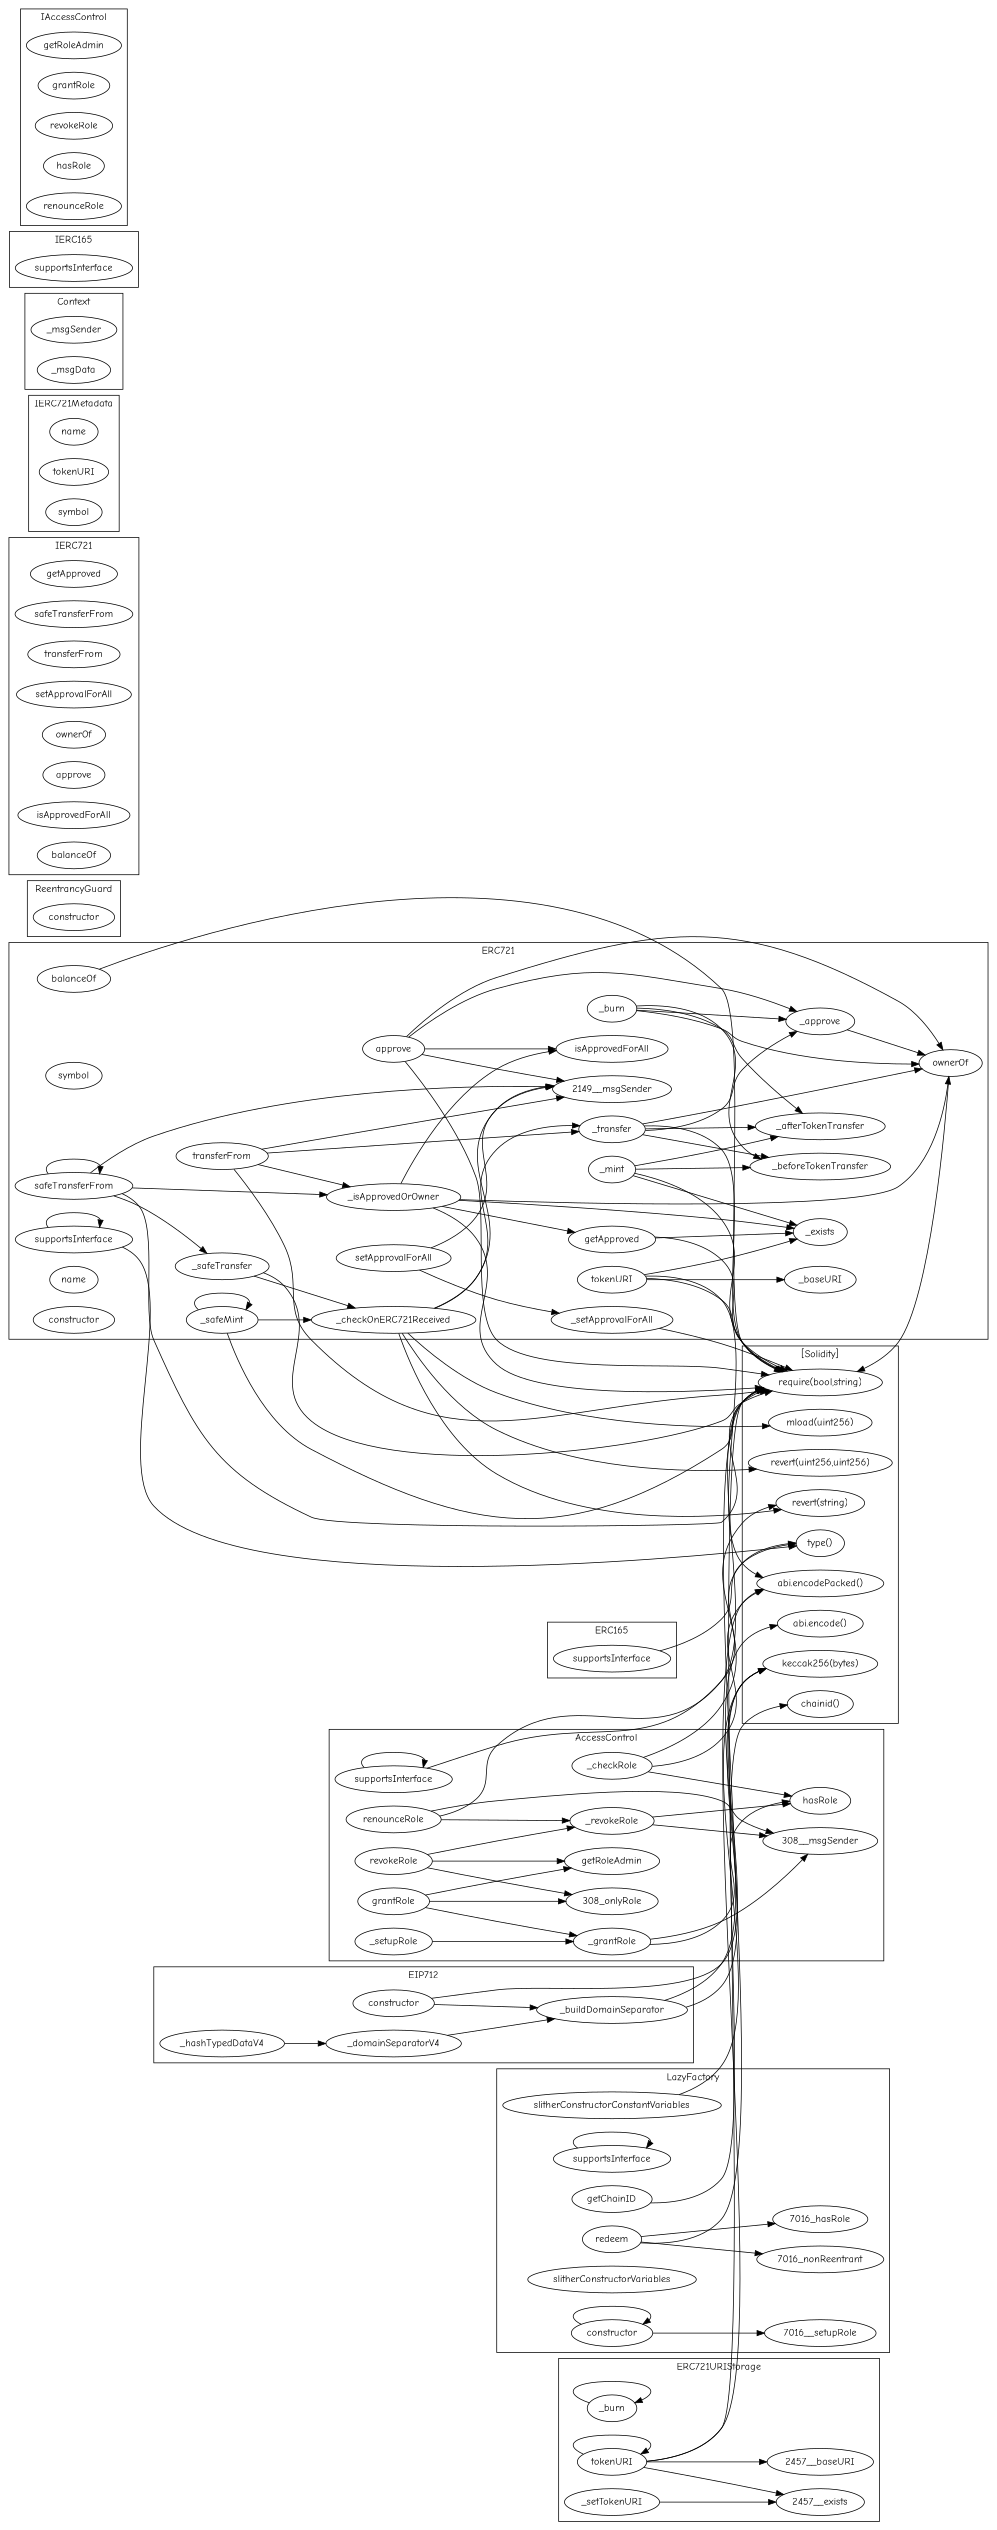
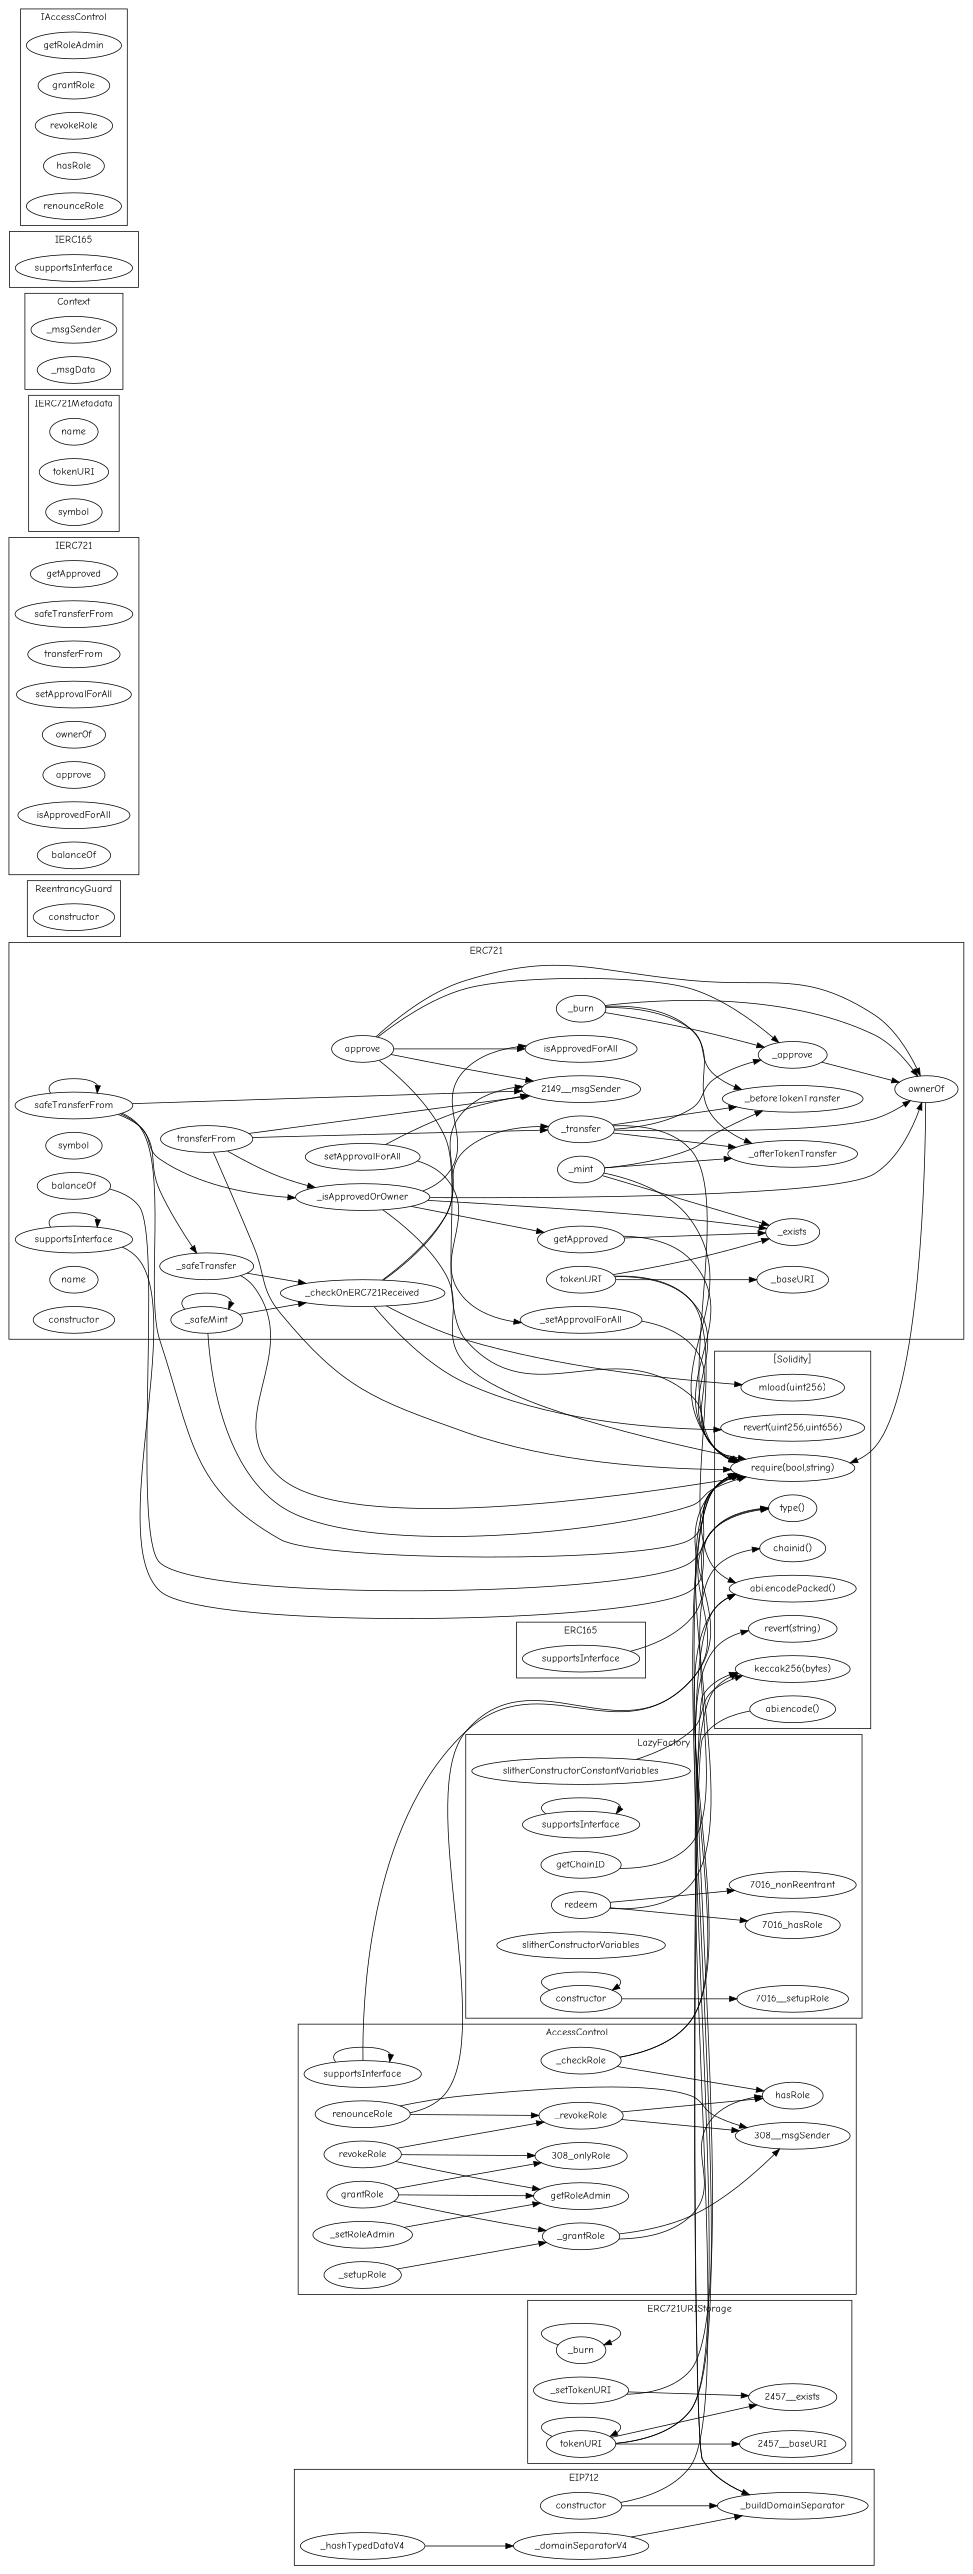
node "revert(uint256,uint256)": label "revert(uint256,uint256)" -> "revert(uint256,uint656)"
edge "_checkOnERC721Received" -> "revert(string)": removed
edge "_buildDomainSeparator" -> "abi.encode()": reversed
edge "_setTokenURI" -> "require(bool,string)": added
node "_setRoleAdmin": added
